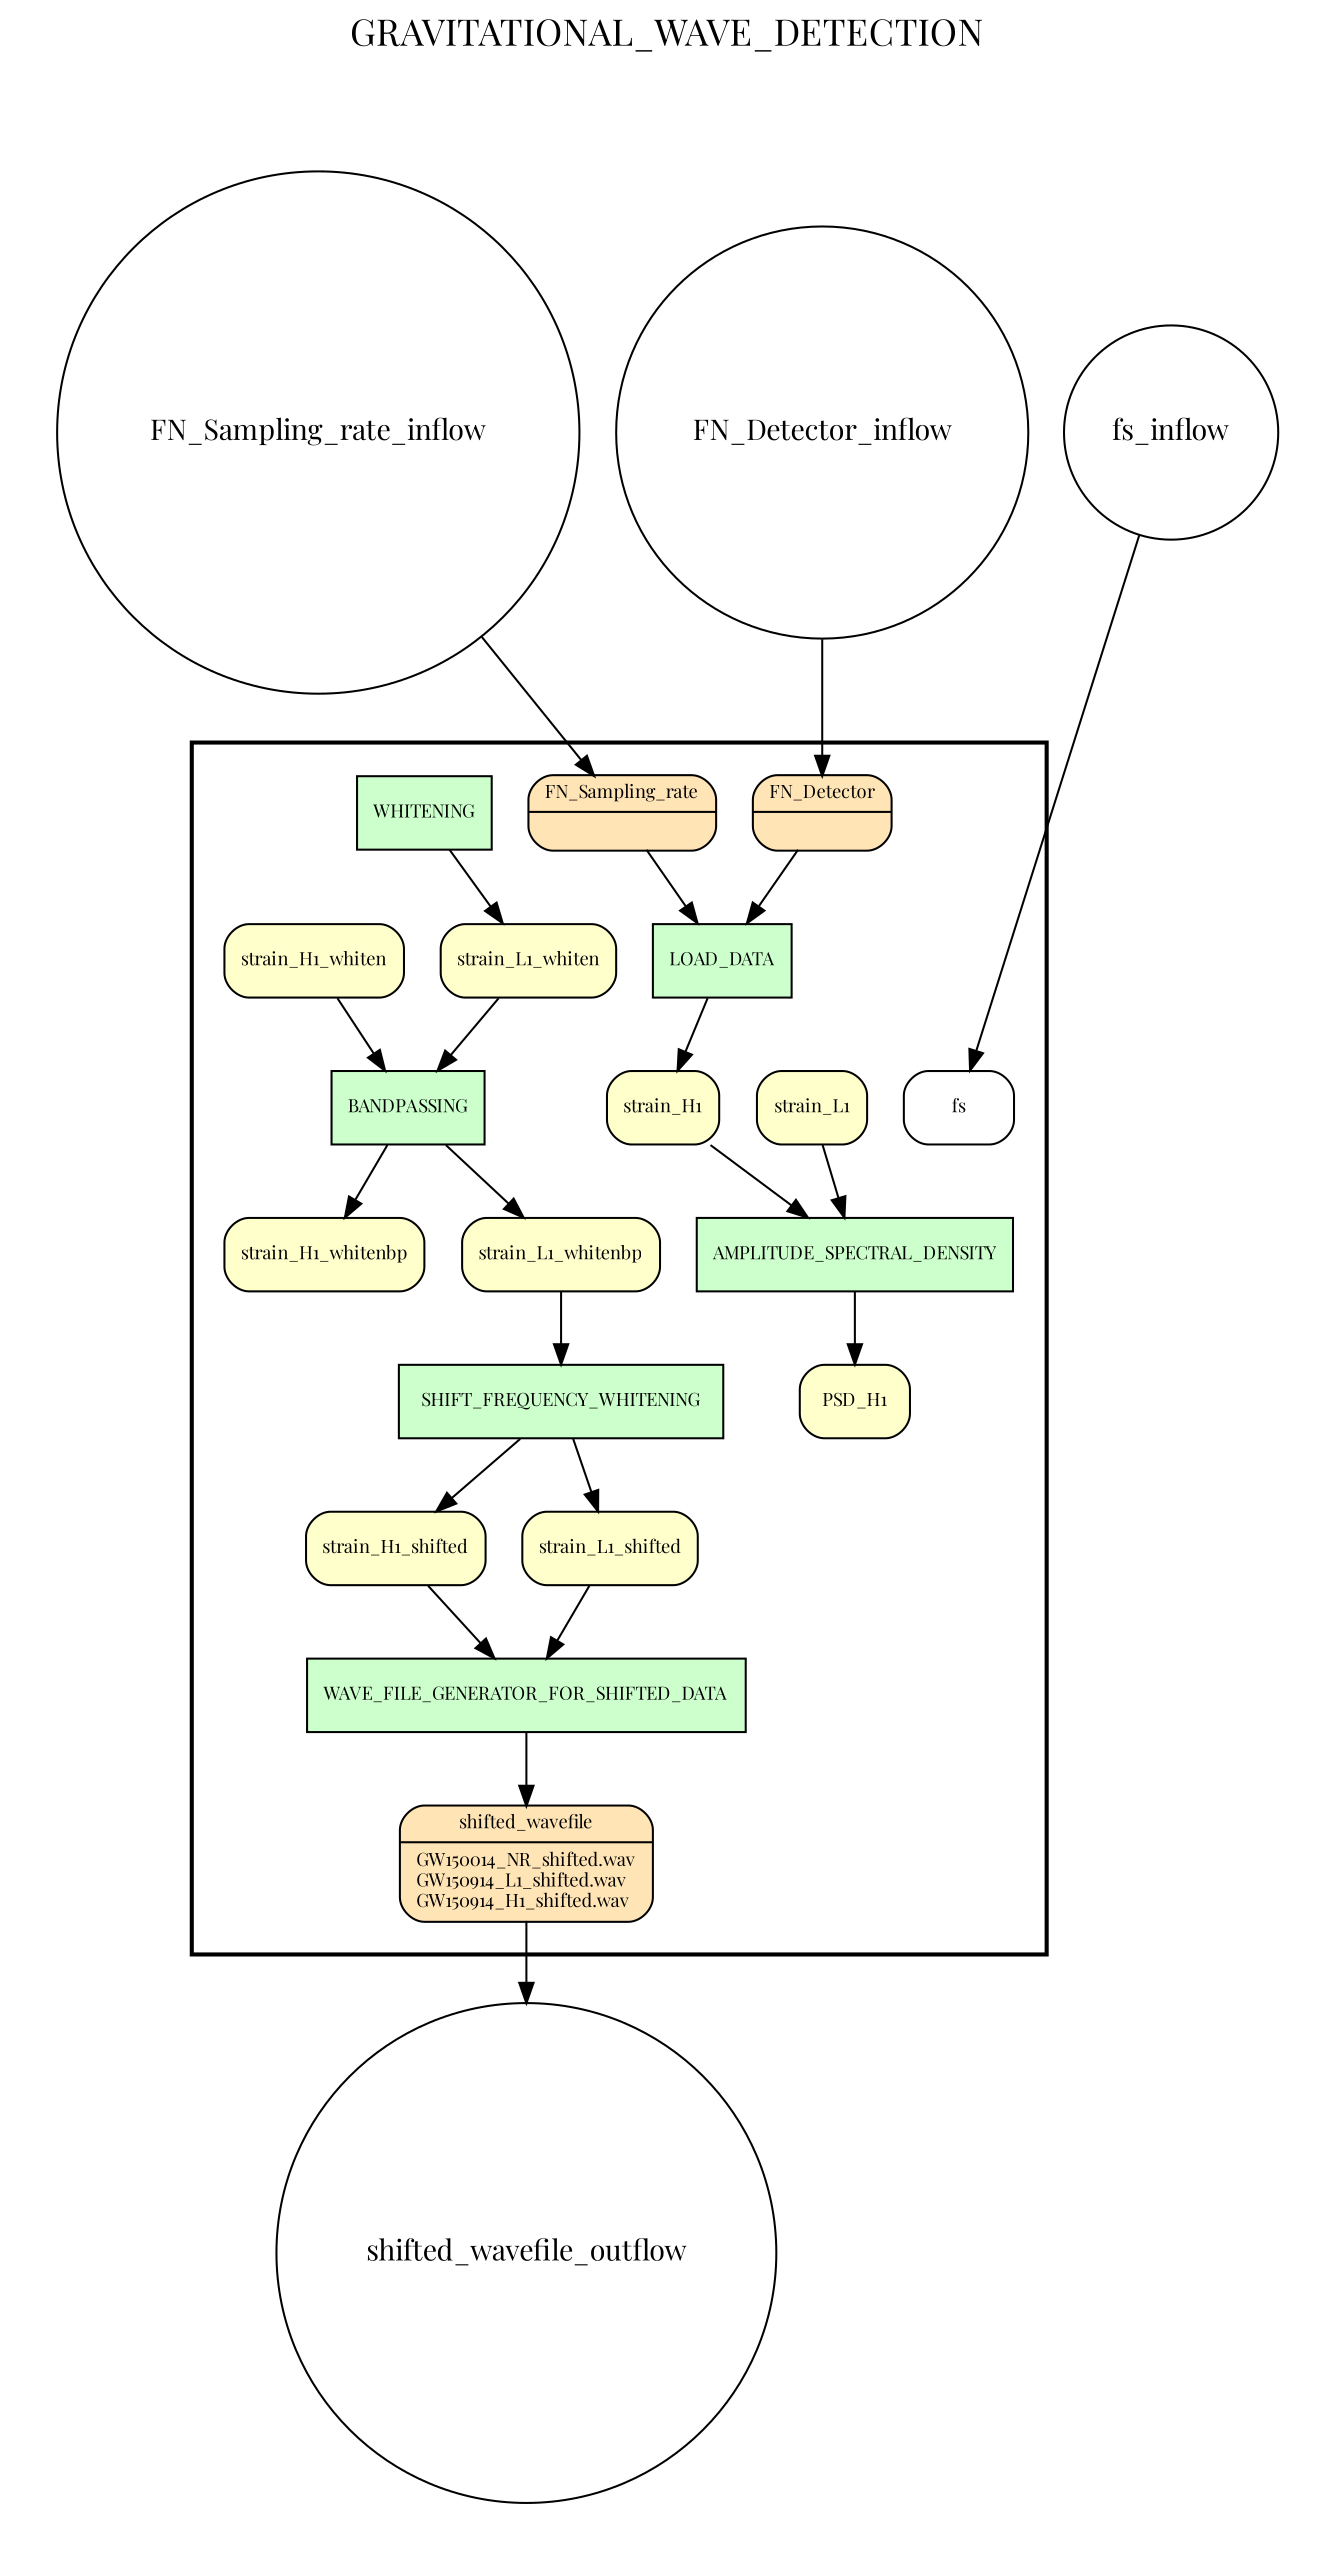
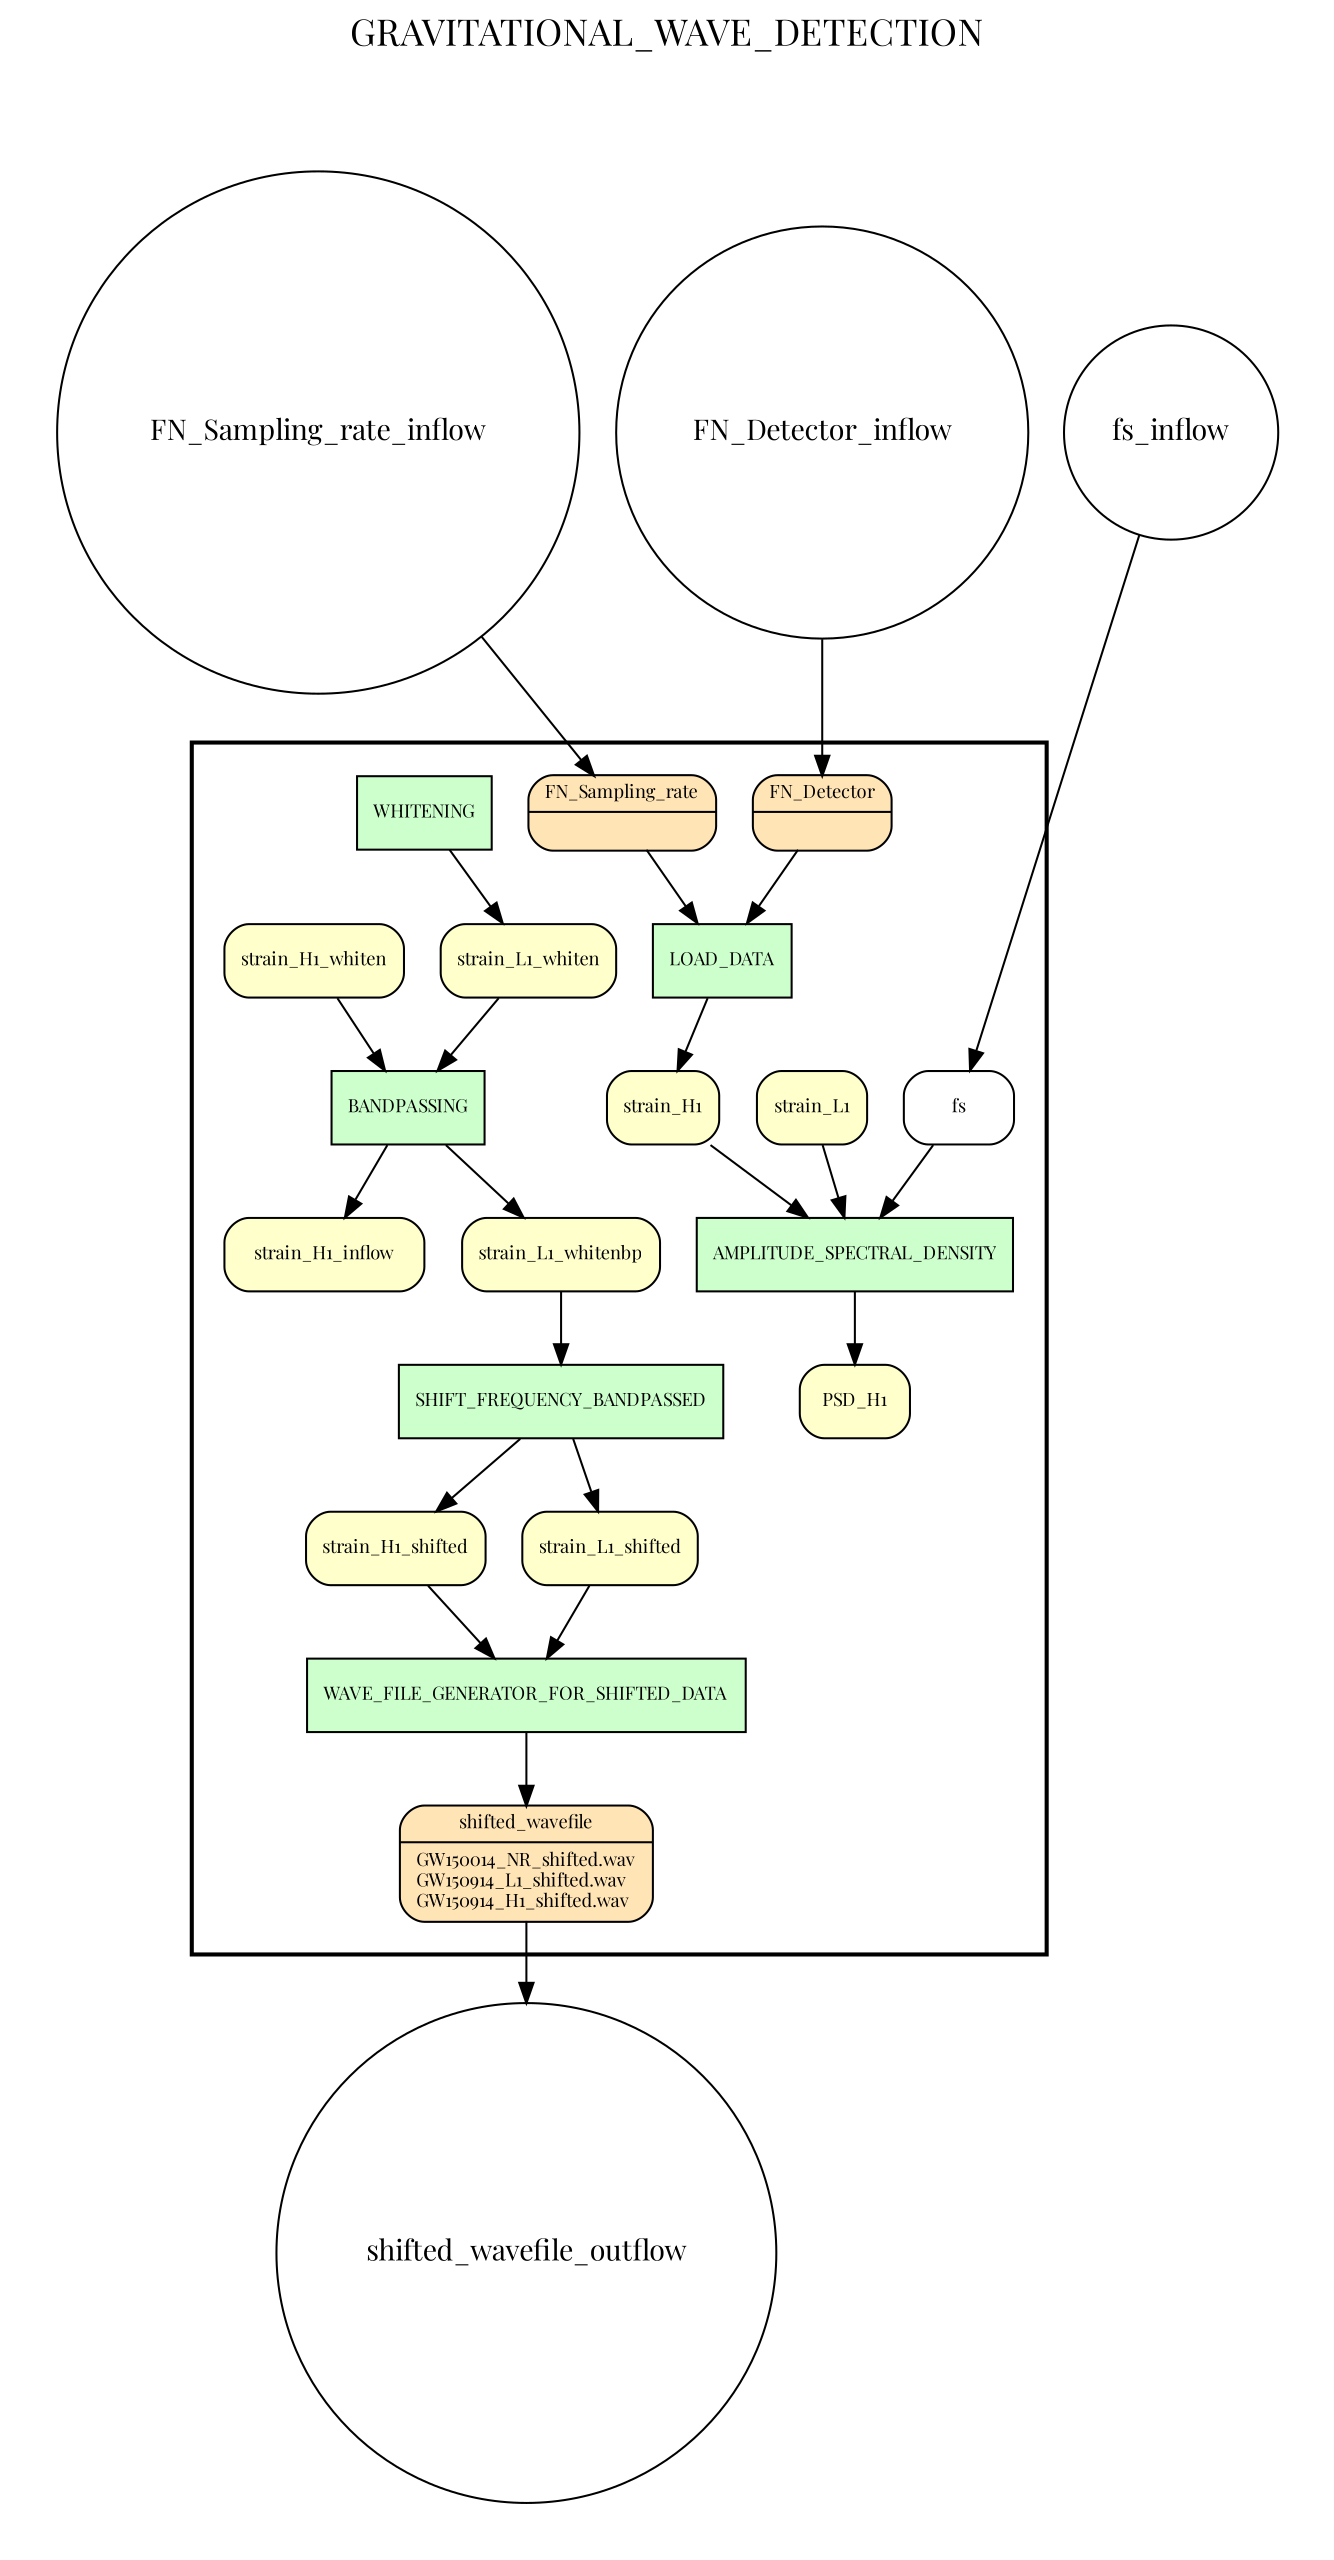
edge "fs" -> "AMPLITUDE_SPECTRAL_DENSITY": added
node "strain_H1_whitenbp": label "strain_H1_whitenbp" -> "strain_H1_inflow"
node "SHIFT_FREQUENCY_WHITENING": label "SHIFT_FREQUENCY_WHITENING" -> "SHIFT_FREQUENCY_BANDPASSED"
